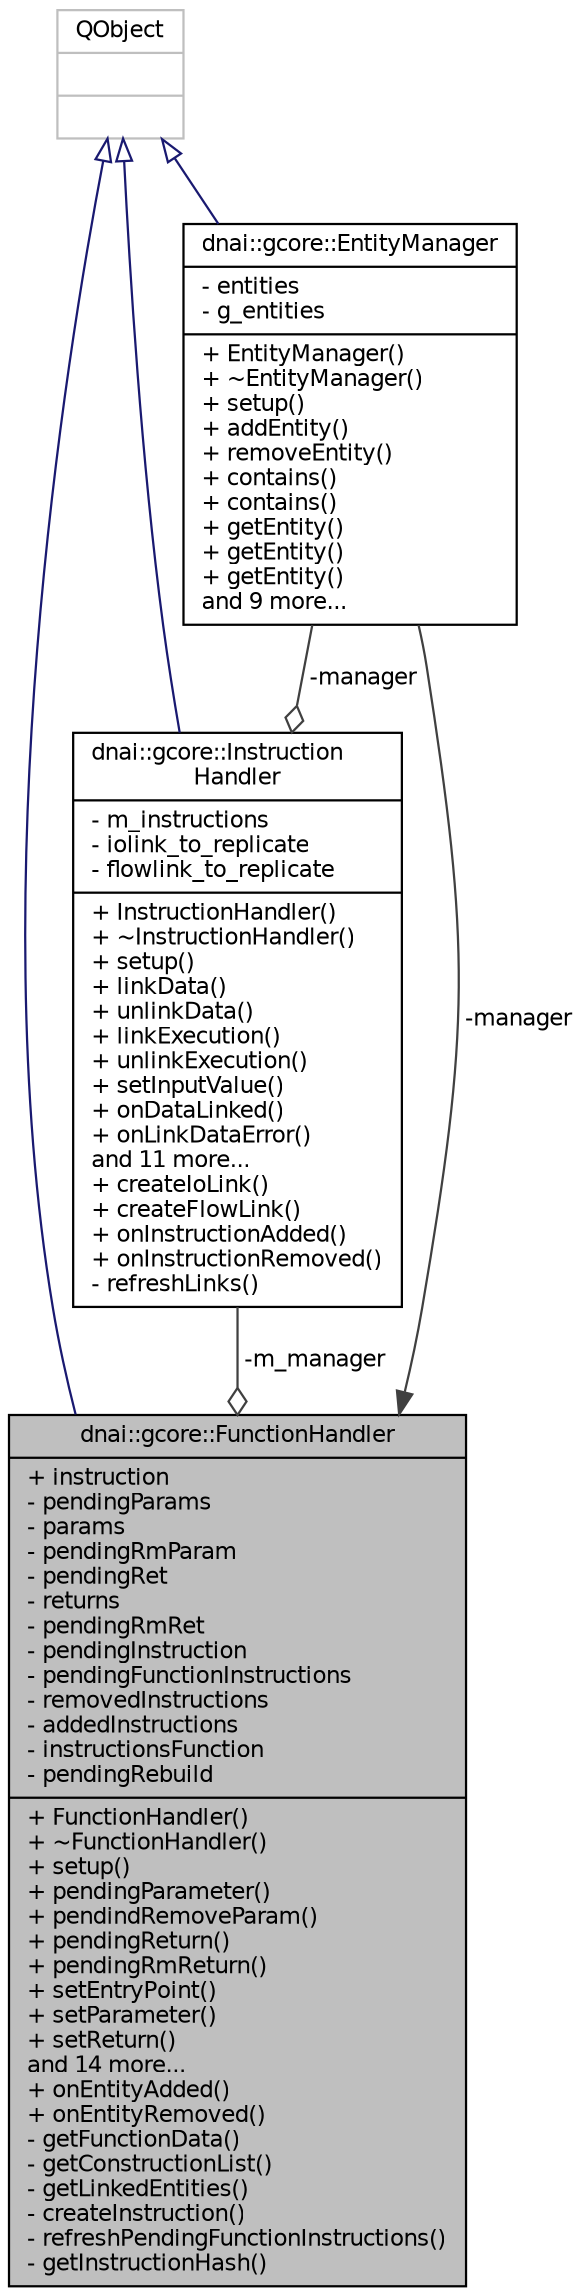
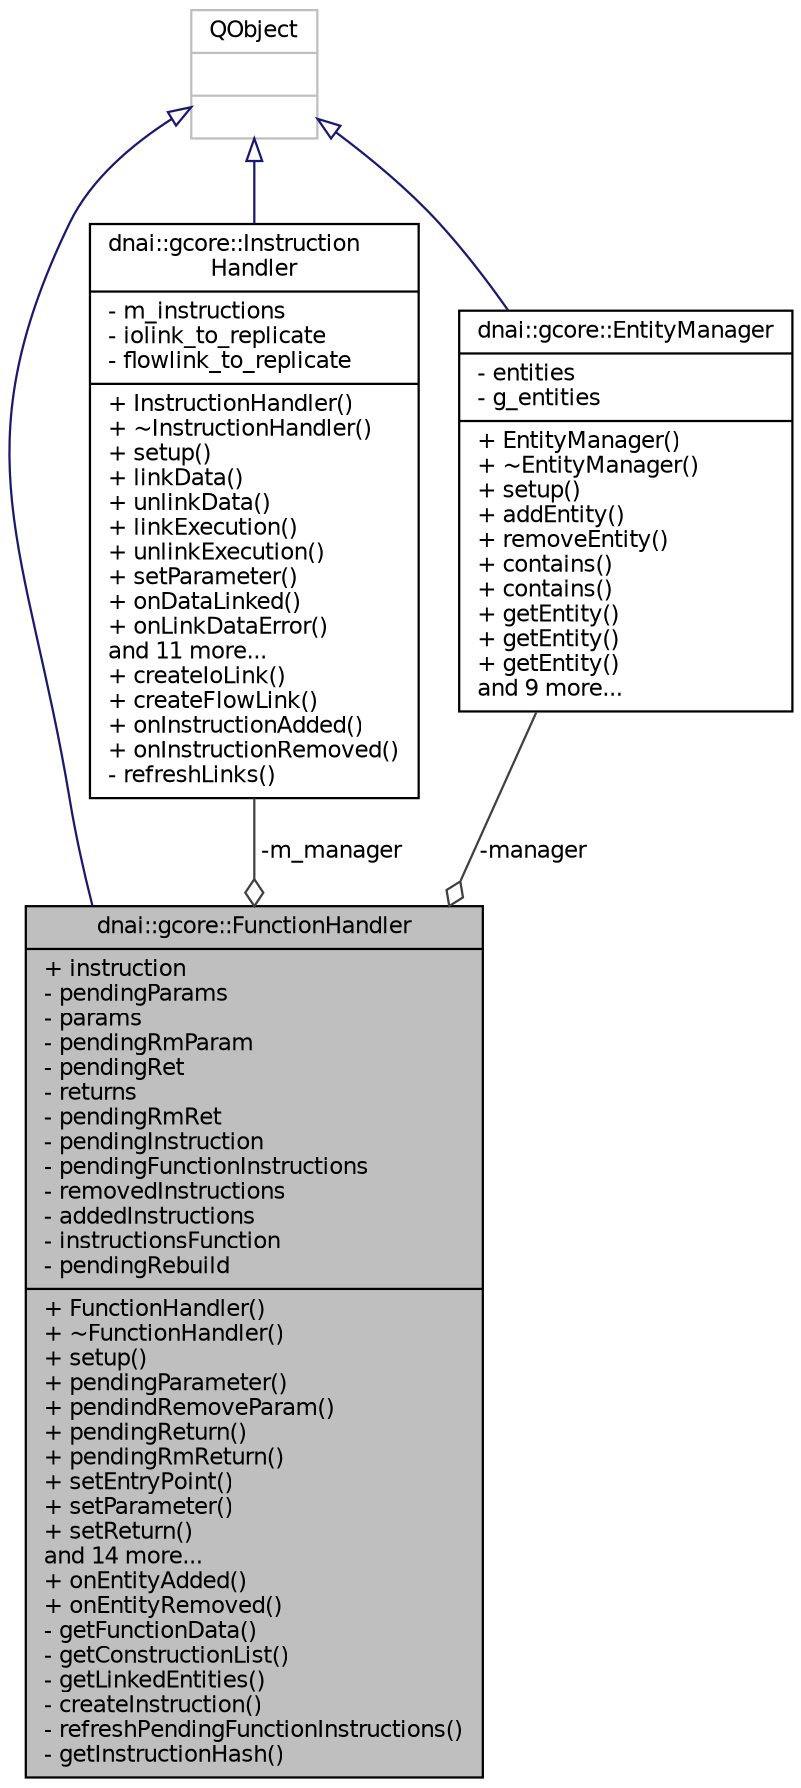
edge "dnai::gcore::EntityManager" -> "dnai::gcore::Instruction": removed, label "-manager"
edge "dnai::gcore::EntityManager" -> "dnai::gcore::FunctionHandler": arrowhead normal -> odiamond
node "dnai::gcore::Instruction": text "+ setInputValue()" -> "+ setParameter()"
